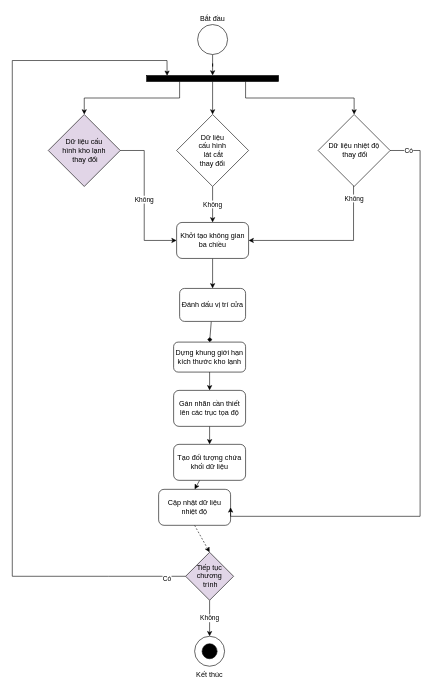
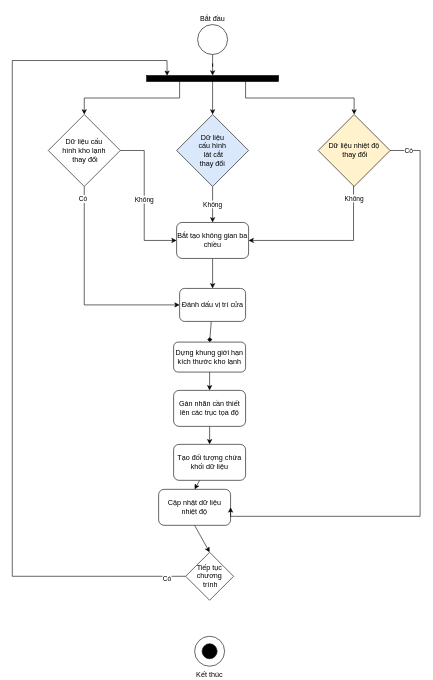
node "Dữ liệu cấu hình kho lạnh thay đổi": fillcolor #e1d5e7 -> #ffffff
node "Dữ liệu cấu hình lát cắt thay đổi": fillcolor #ffffff -> #dae8fc
node "Dữ liệu nhiệt độ thay đổi": fillcolor #ffffff -> #fff2cc
edge "Dữ liệu cấu hình kho lạnh thay đổi" -> "Đánh dấu vị trí cửa": added, label "Có"
node "Khởi tạo không gian ba chiều": label "Khởi tạo không gian ba chiều" -> "Bắt tạo không gian ba chiều"
edge "Cập nhật dữ liệu nhiệt độ" -> "Tiếp tục chương trình": style dashed -> solid
node "Tiếp tục chương trình": fillcolor #e1d5e7 -> #ffffff
edge "Tiếp tục chương trình" -> "Kết thúc": removed, label "Không"
